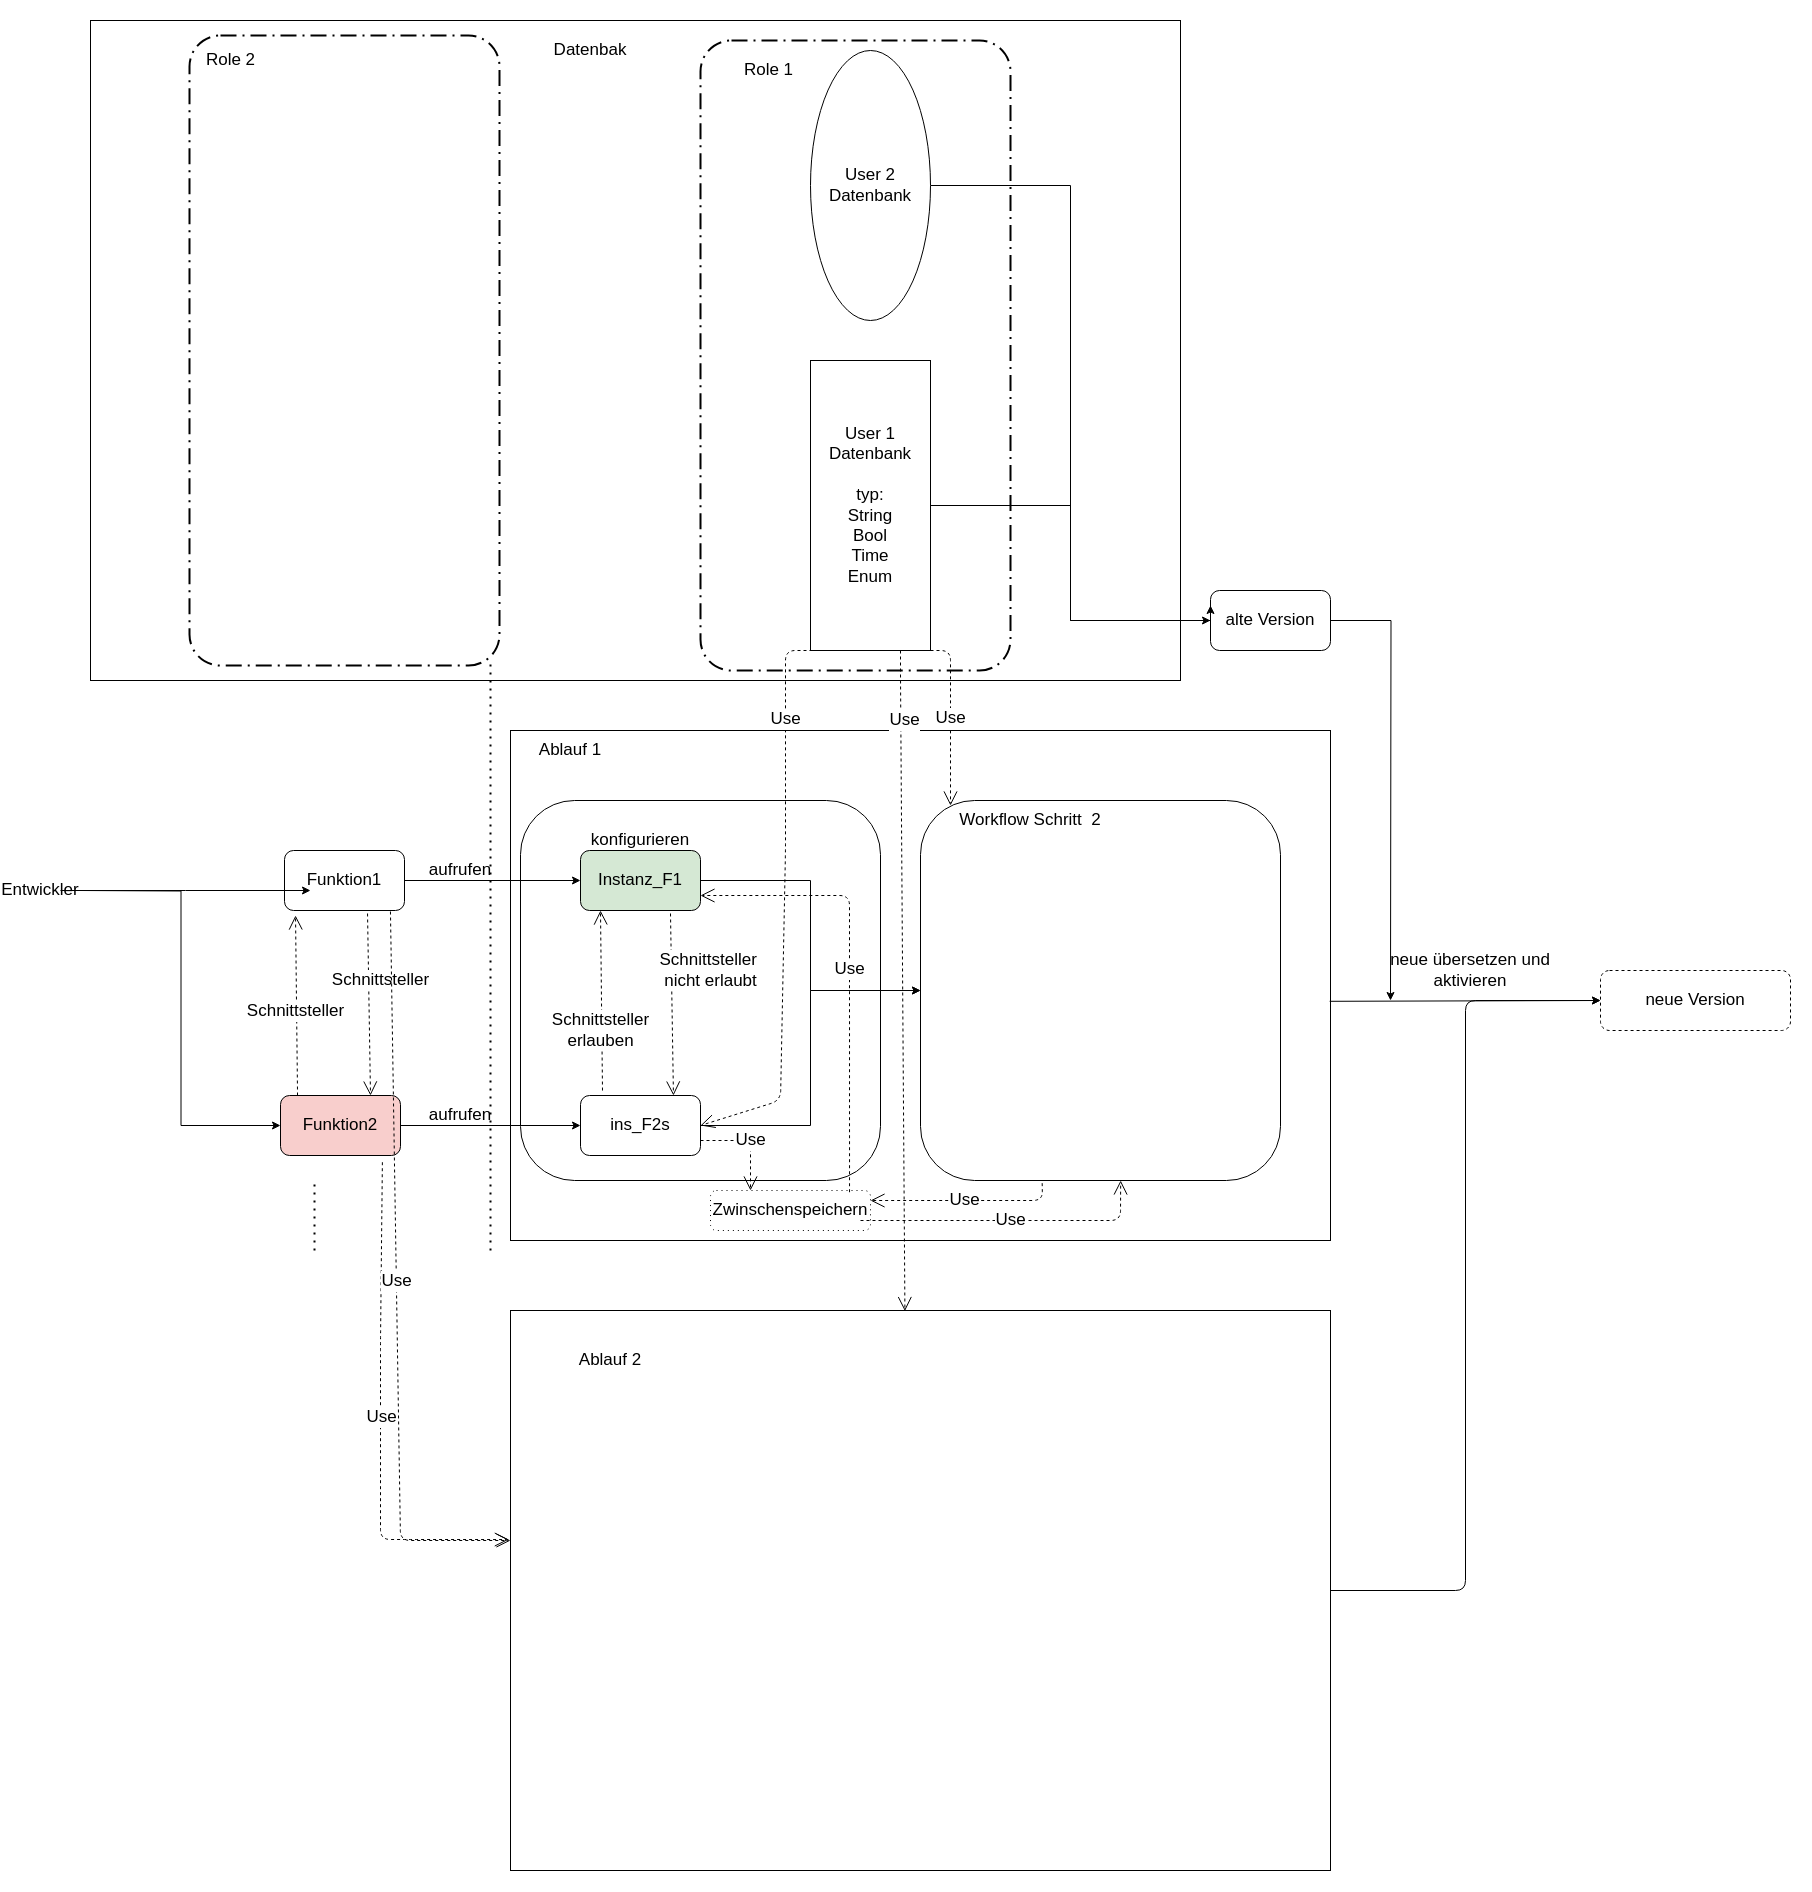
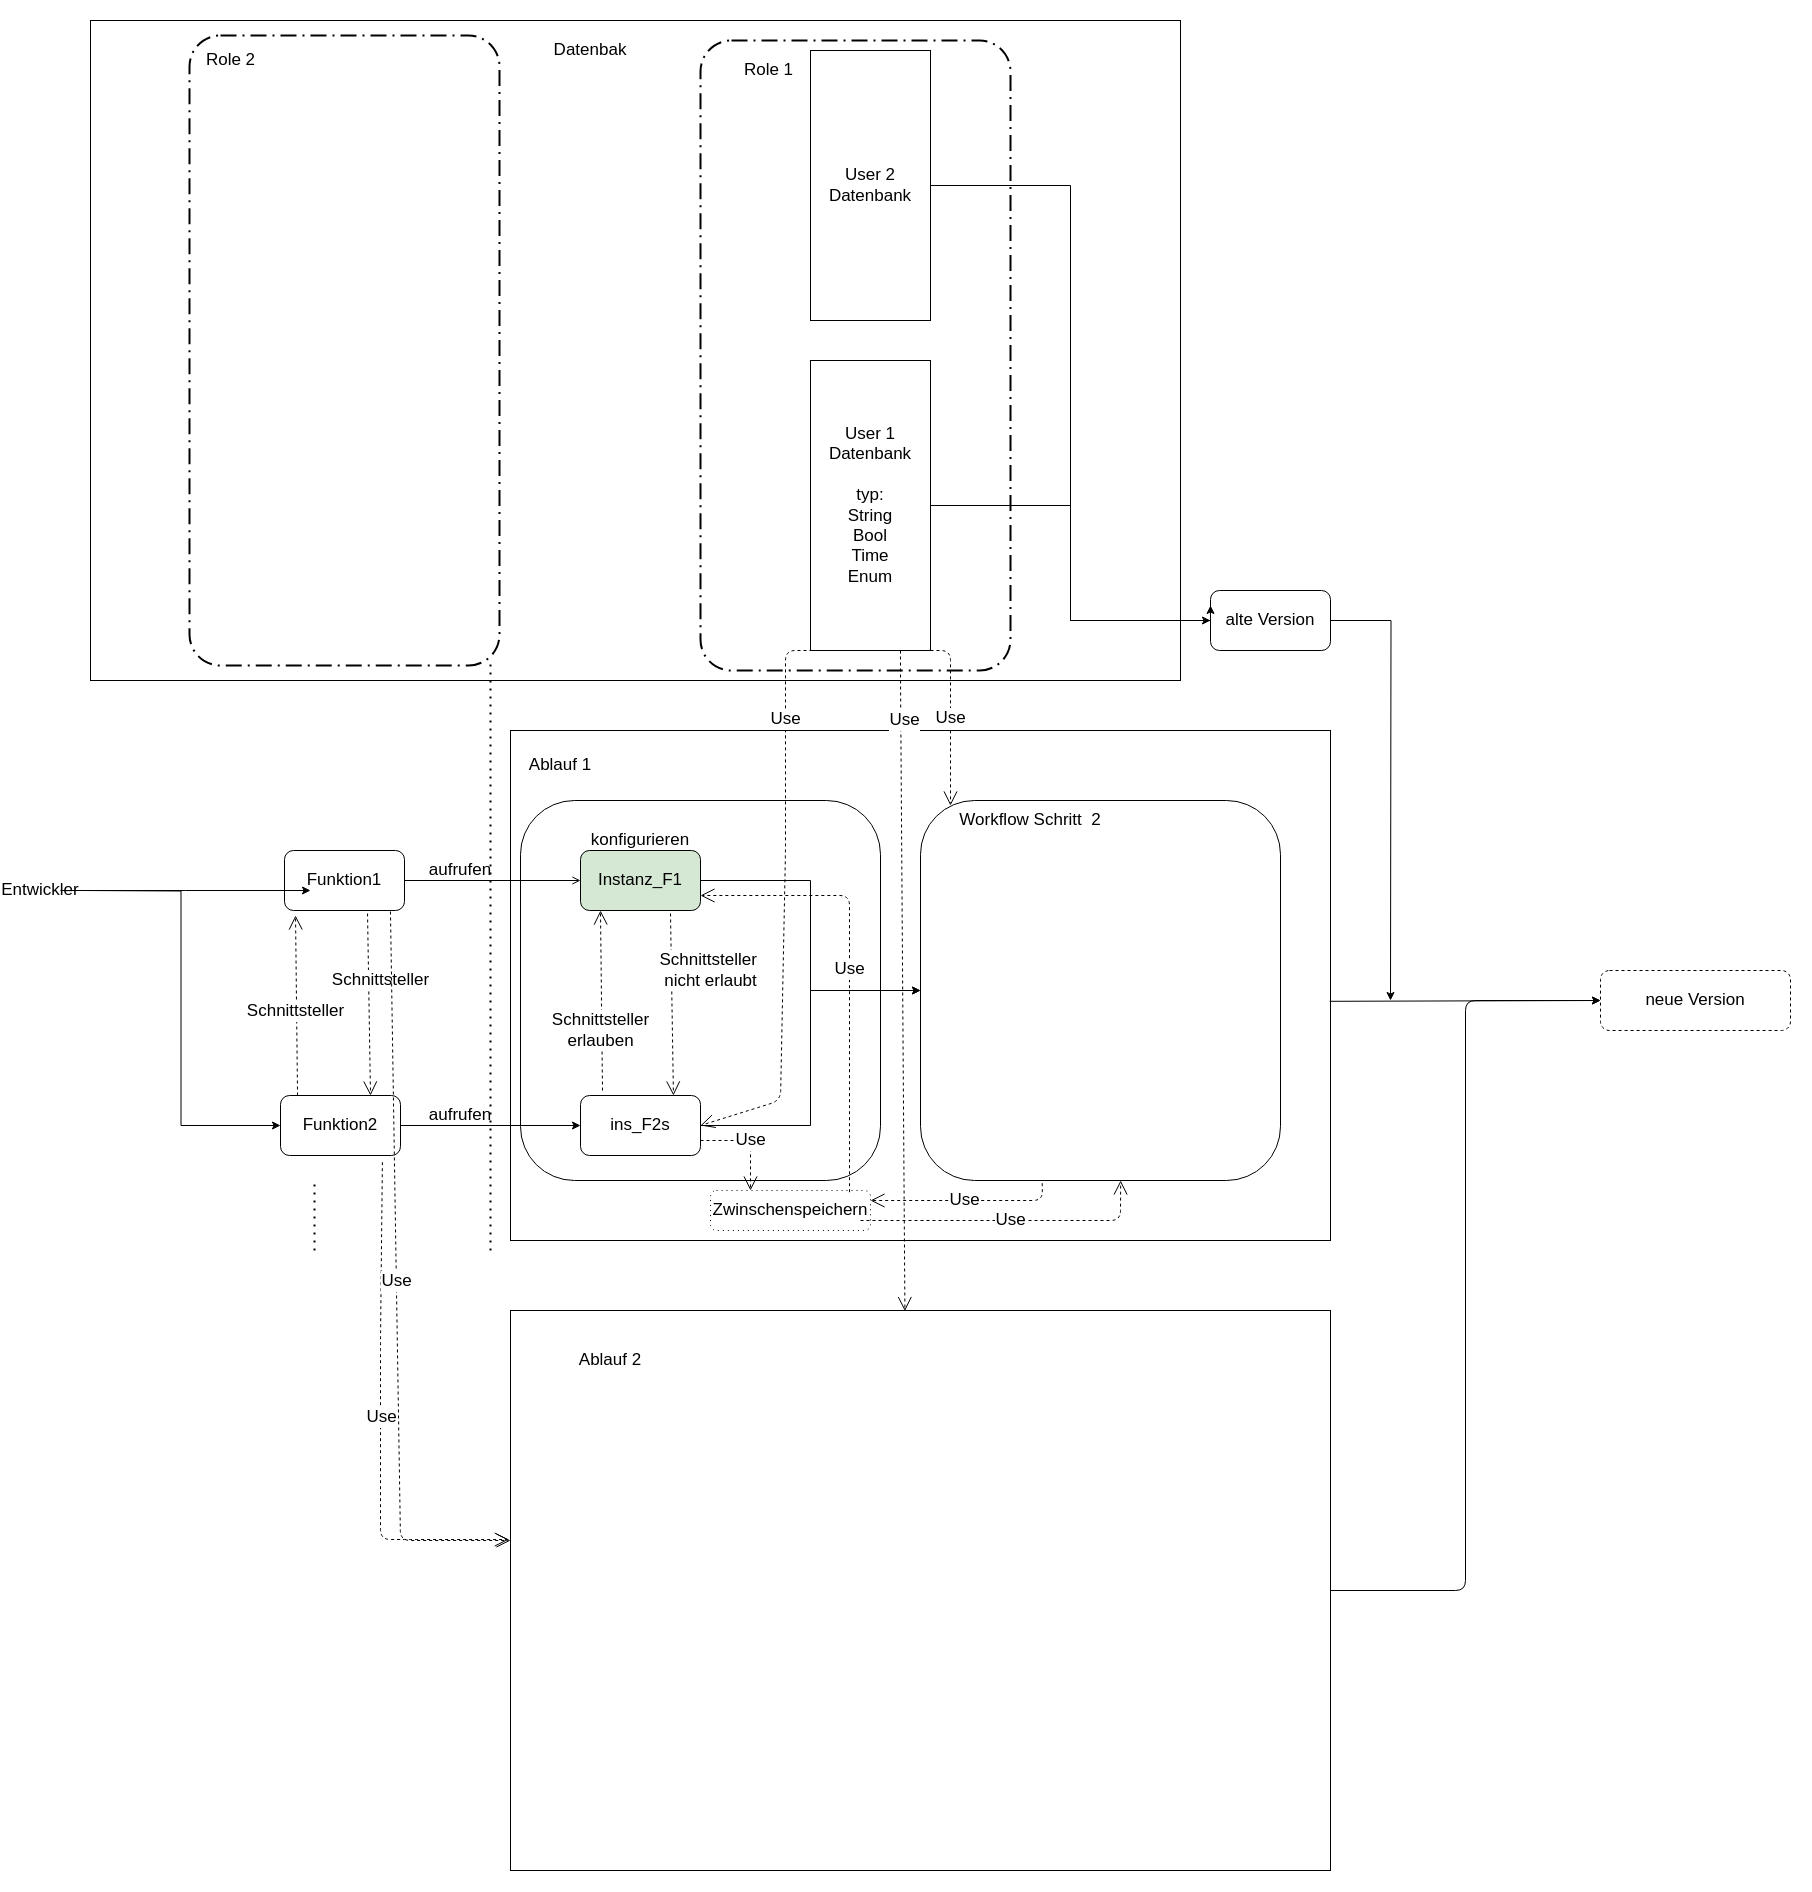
node "User 2 Datenbank": shape ellipse -> rectangle
node "Ablauf 1": moved (571, 751) -> (561, 766)
edge "Funktion1" -> "Instanz_F1": arrowhead classic -> open
node "neue übersetzen und aktivieren": removed
node "Funktion2": fillcolor #f8cecc -> #ffffff
